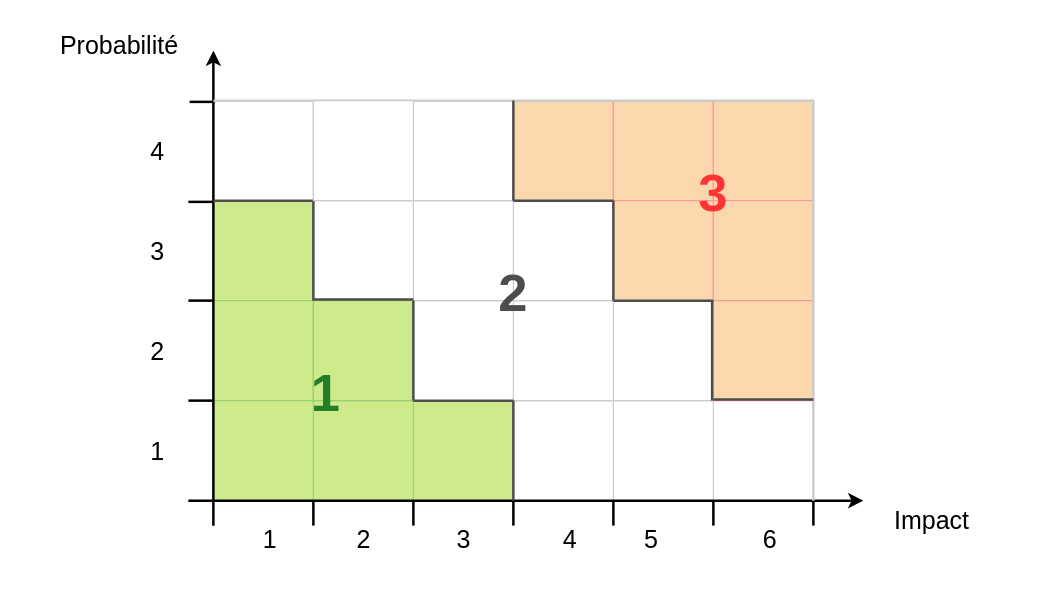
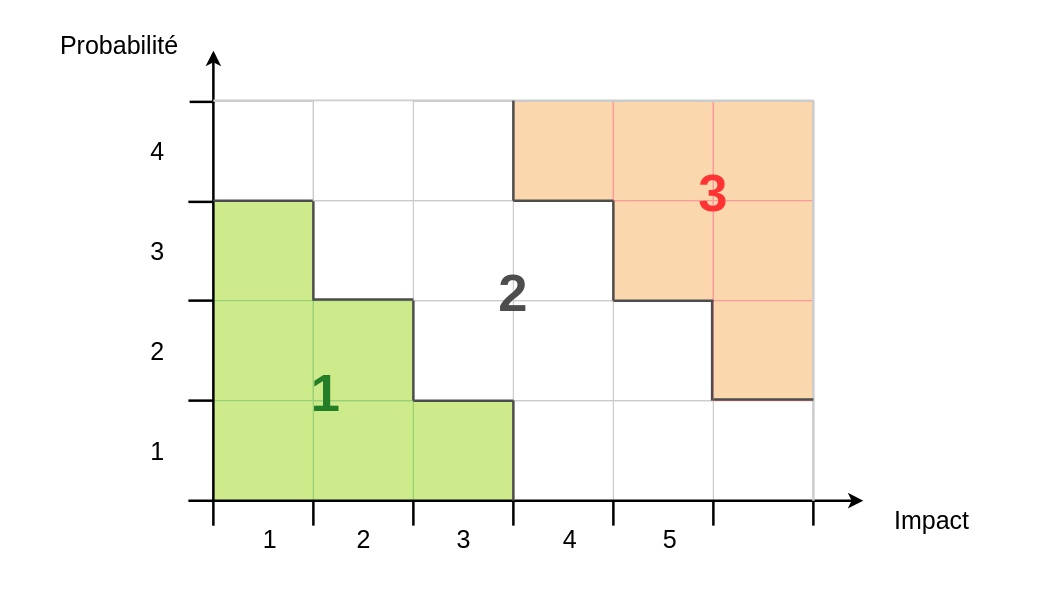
node "5": moved (651, 538) -> (669, 538)
node "6": removed
